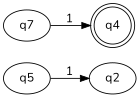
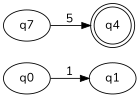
edge "q7" -> "q4": label "1" -> "5"
node "q5": label "q5" -> "q0"
node "q2": label "q2" -> "q1"
